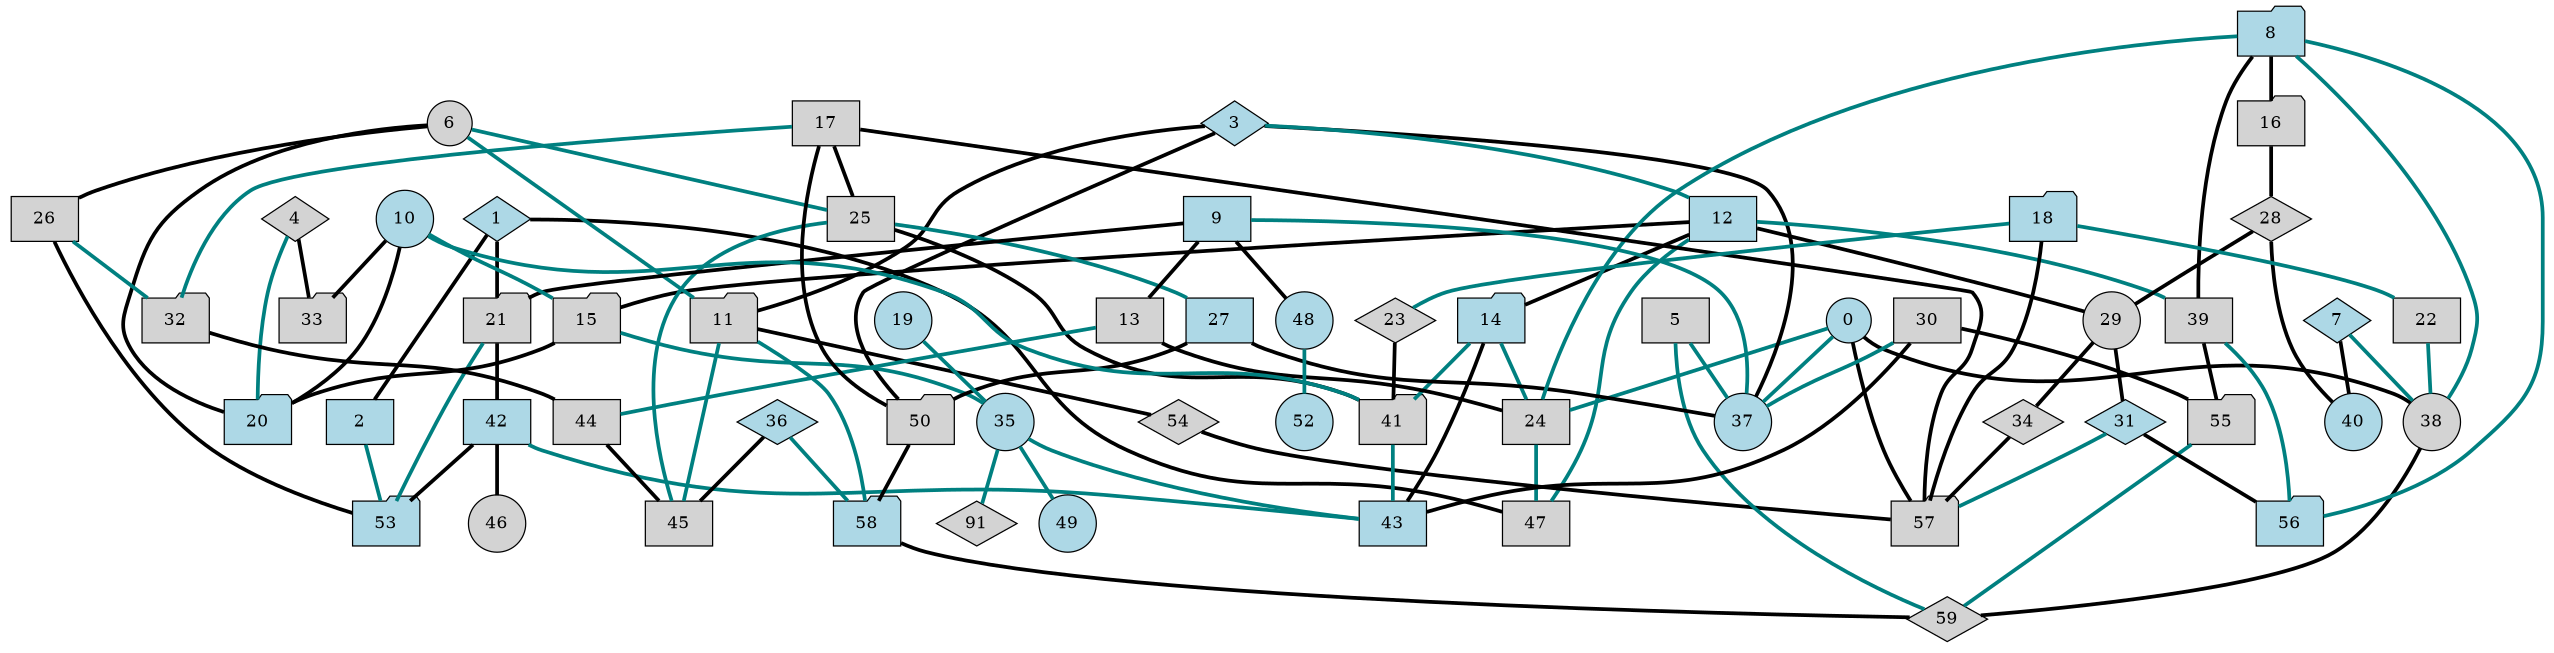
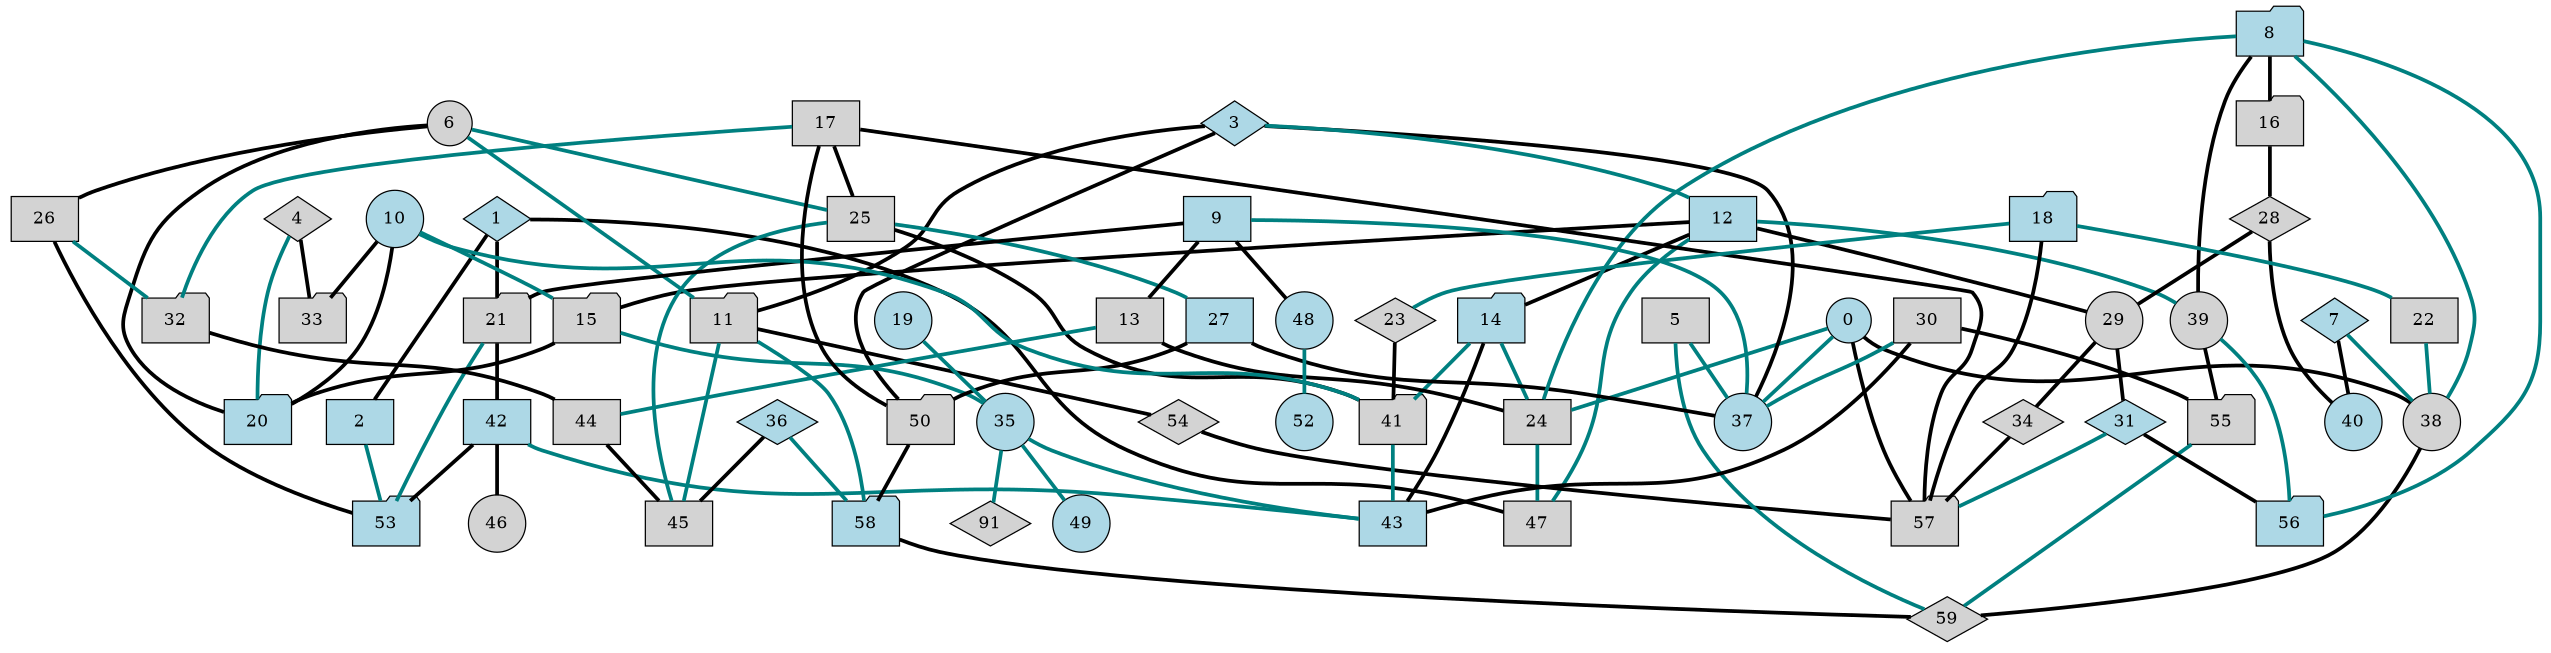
node "39": shape box -> circle
